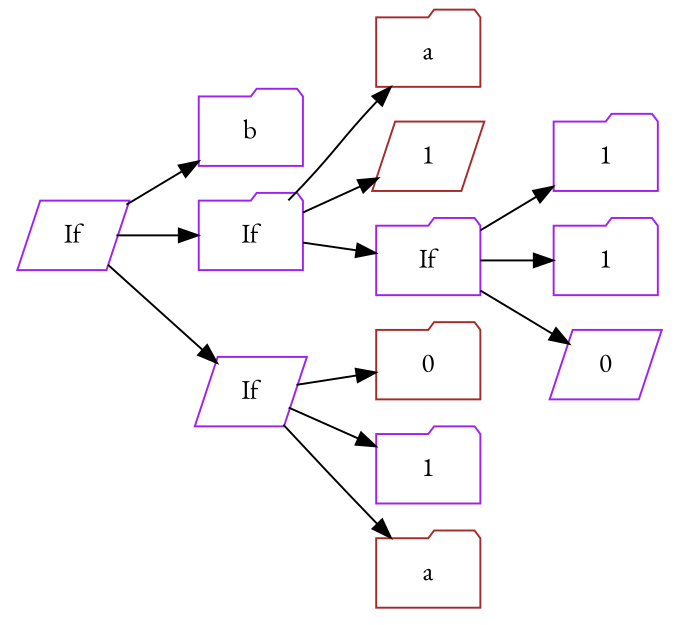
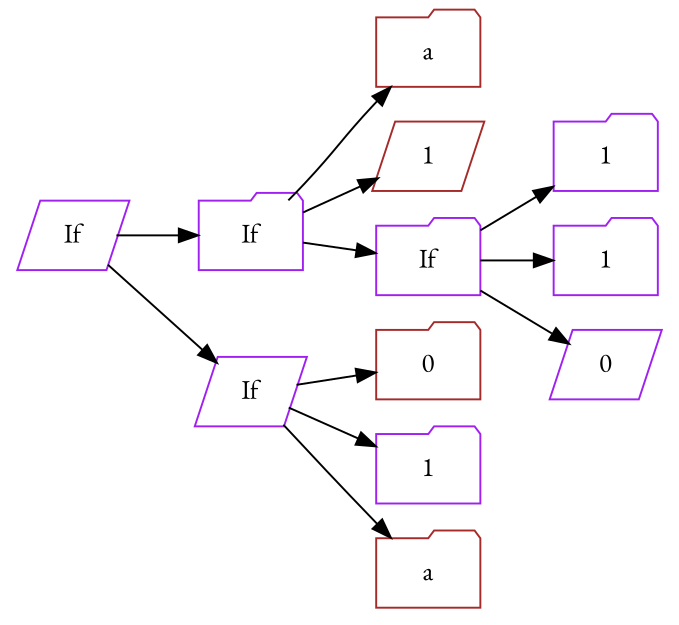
node "b": removed
